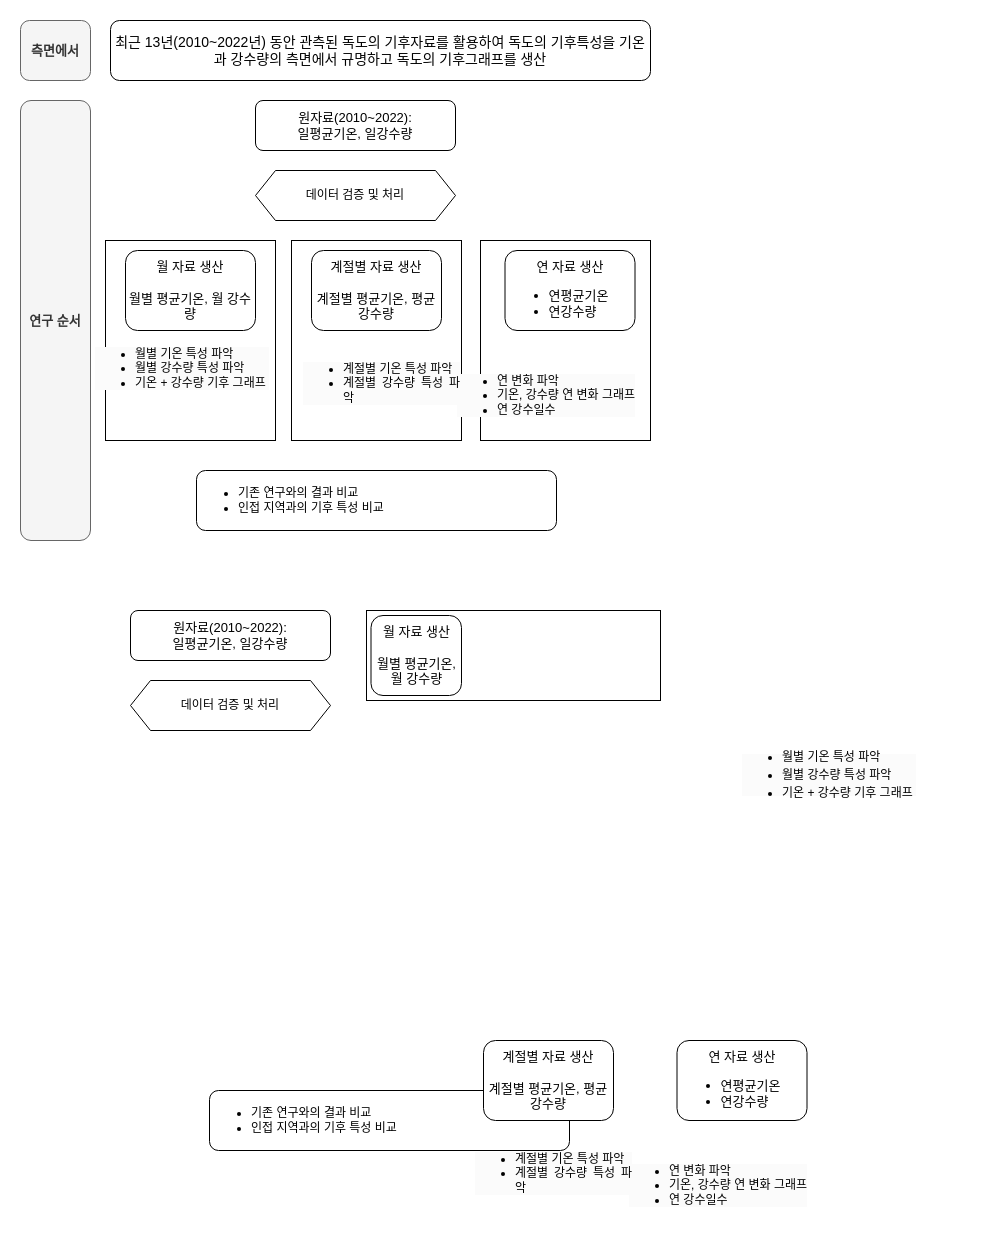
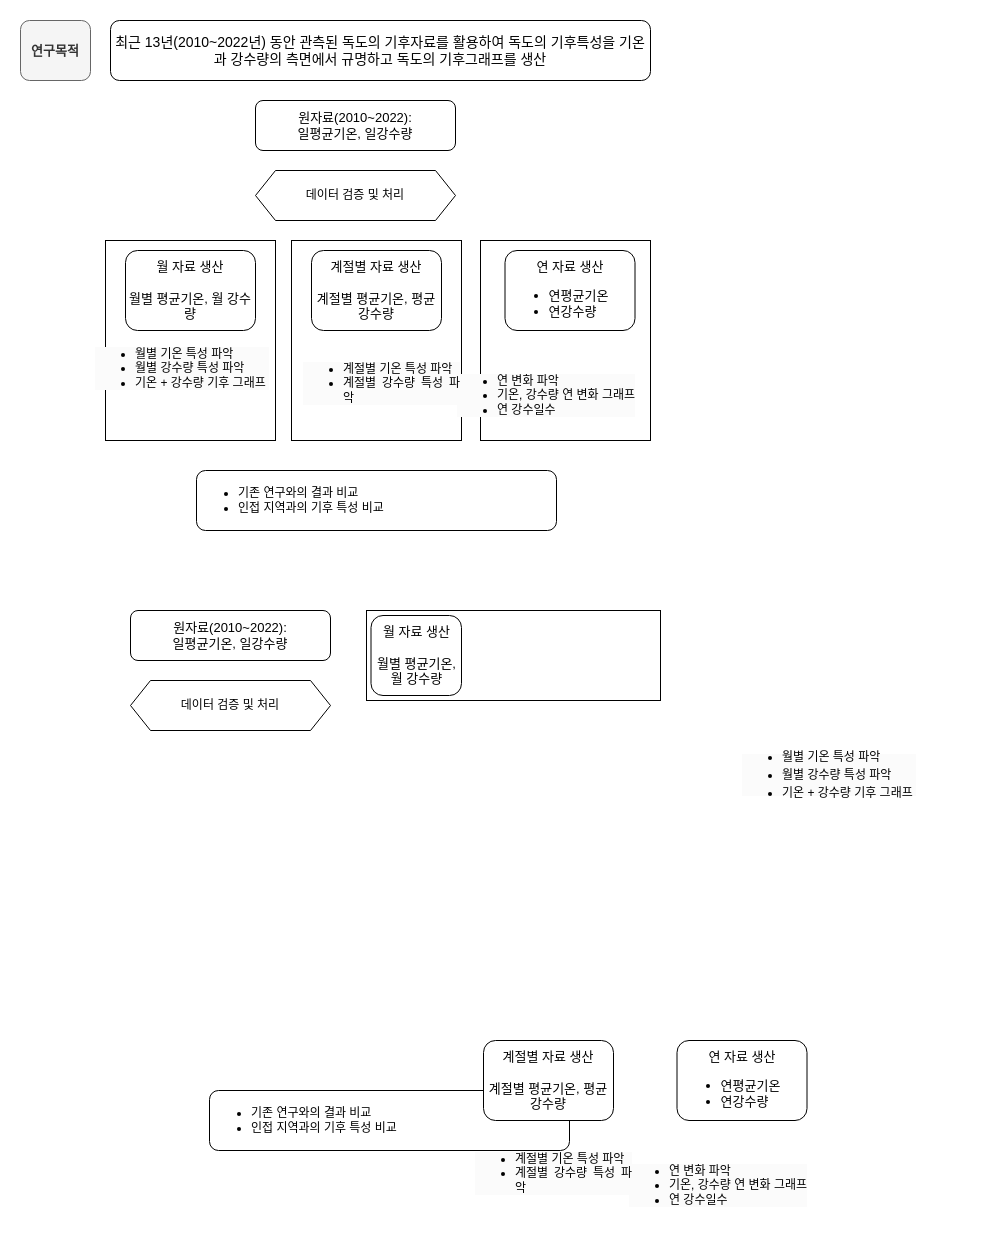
node "측면에서": label "측면에서" -> "연구목적"
node "연구 순서": removed
